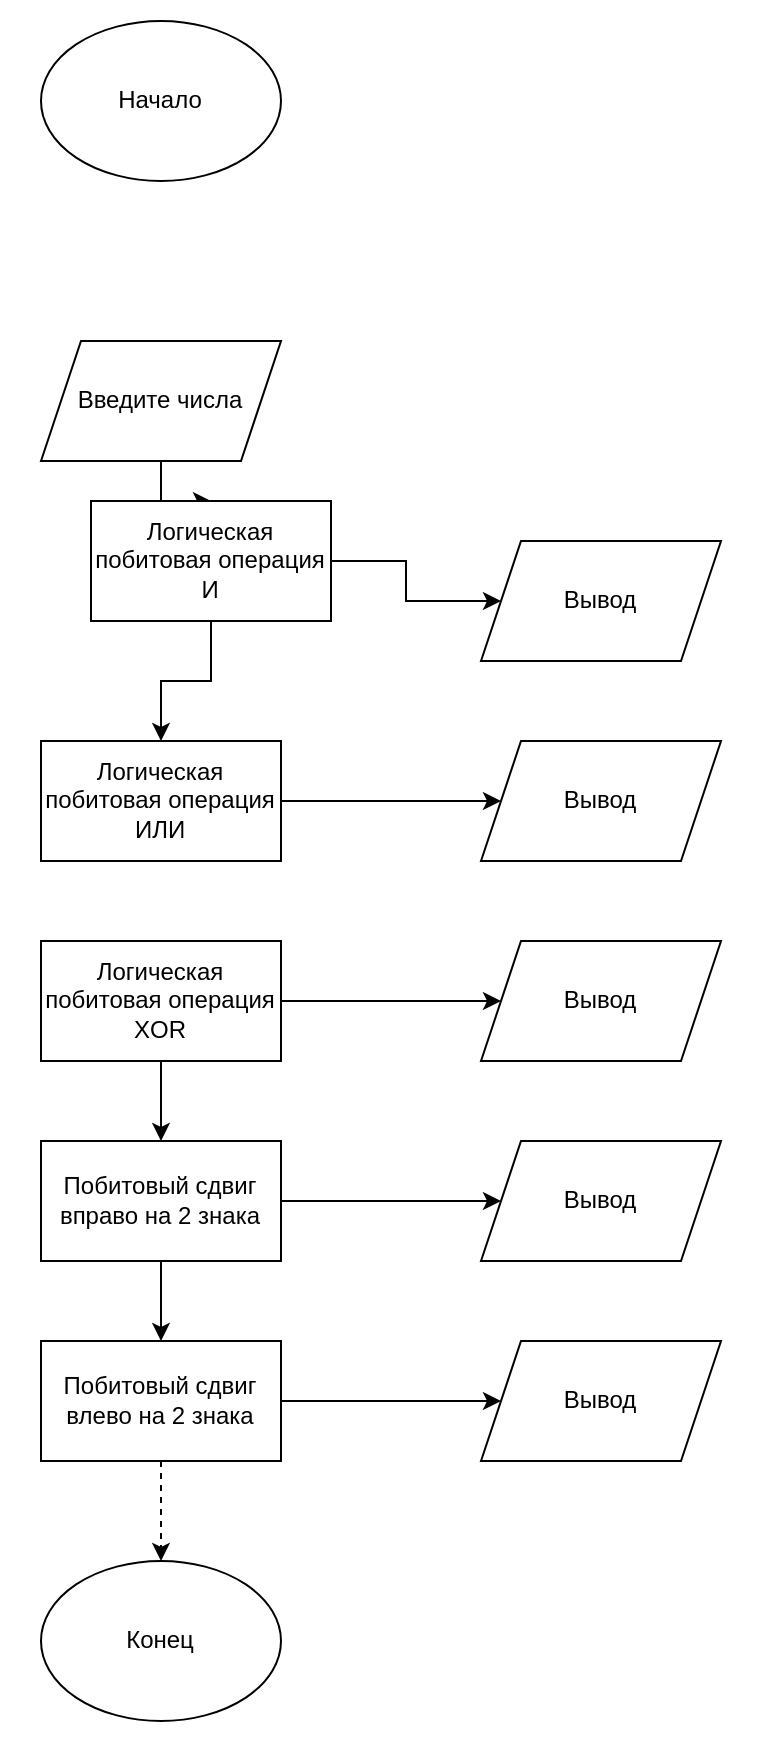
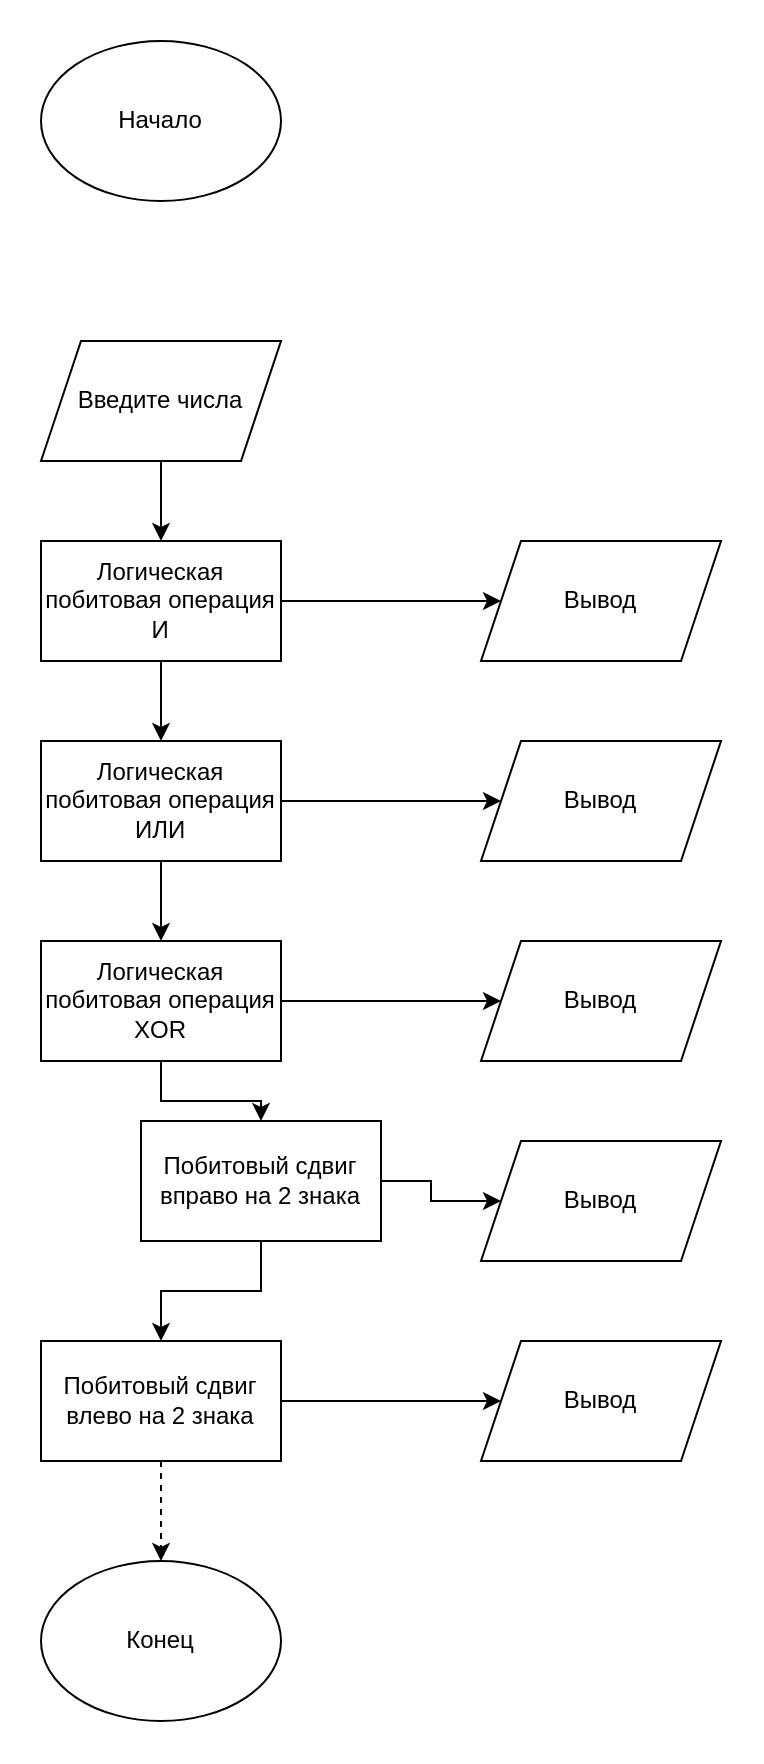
node "Начало": moved (161, 101) -> (161, 121)
node "Логическая побитовая операция И": moved (211, 561) -> (161, 601)
edge "Логическая побитовая операция ИЛИ" -> "Логическая побитовая операция XOR": added
node "Побитовый сдвиг вправо на 2 знака": moved (161, 1201) -> (261, 1181)
